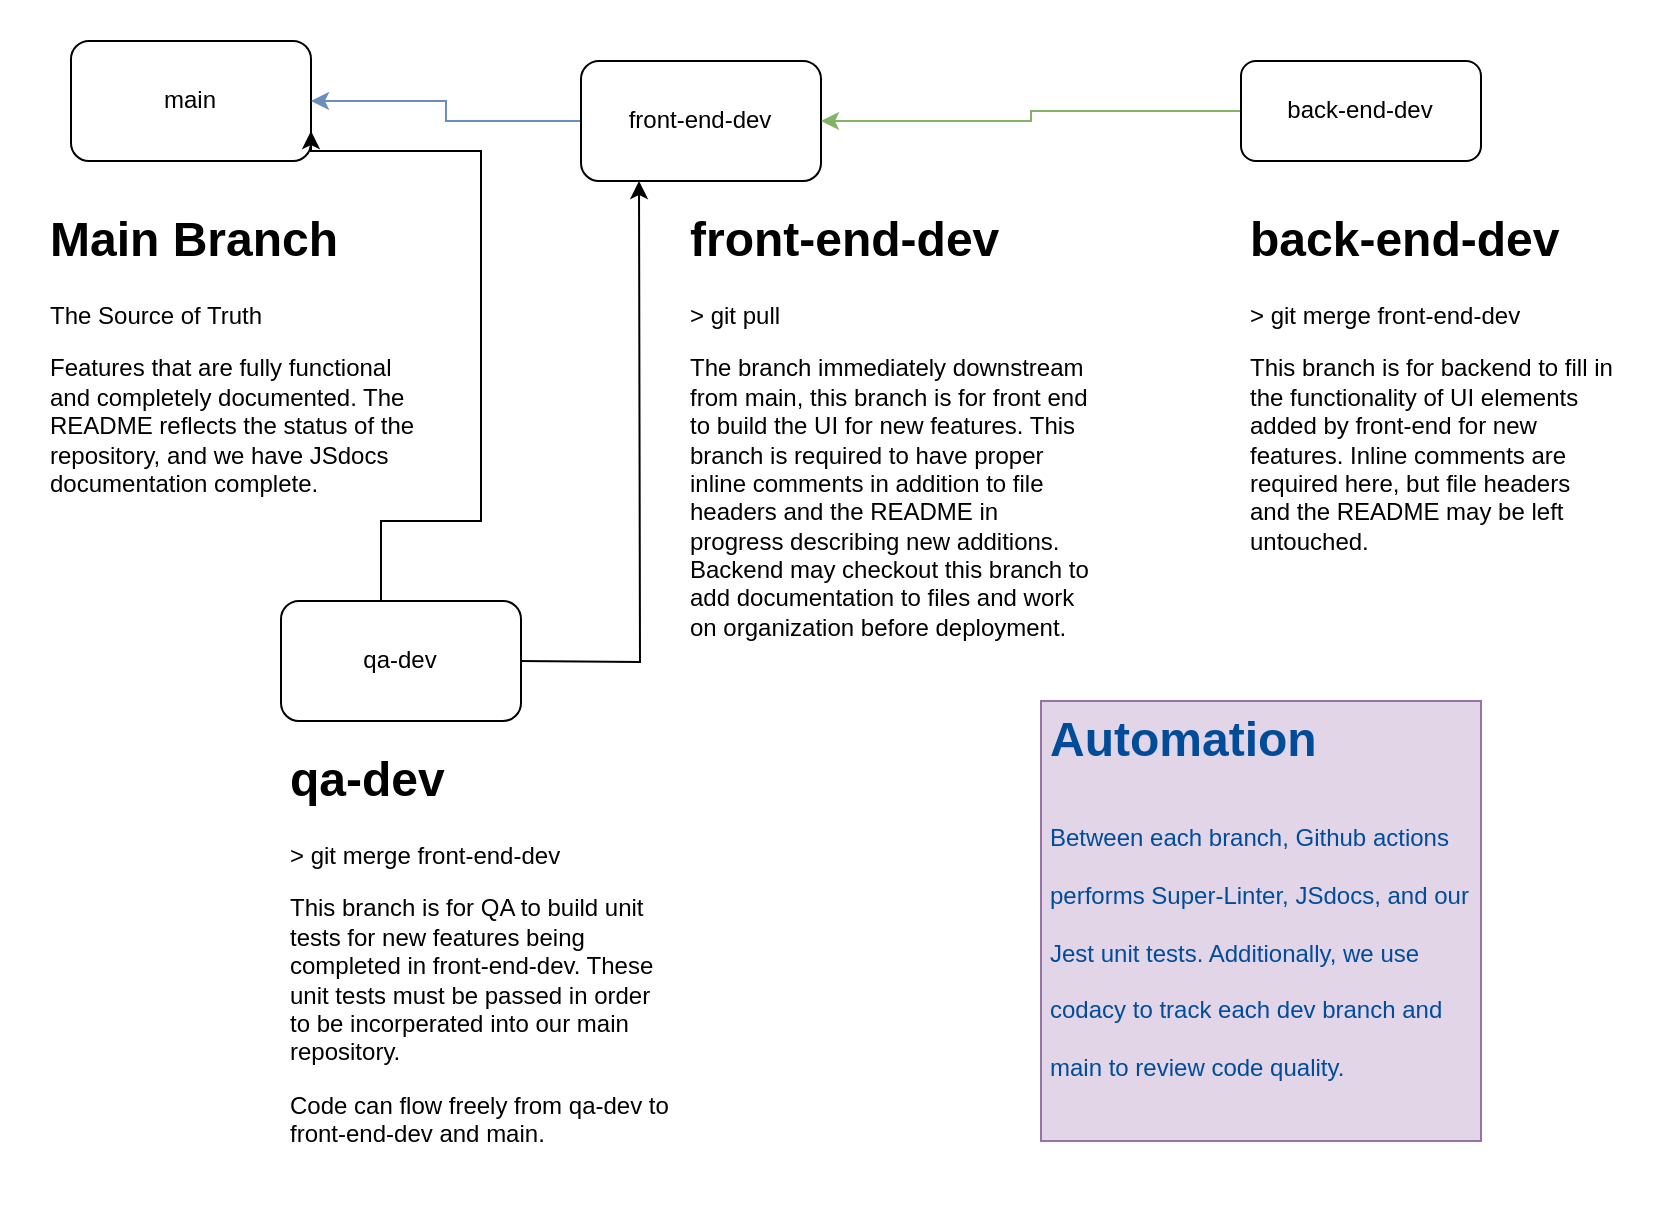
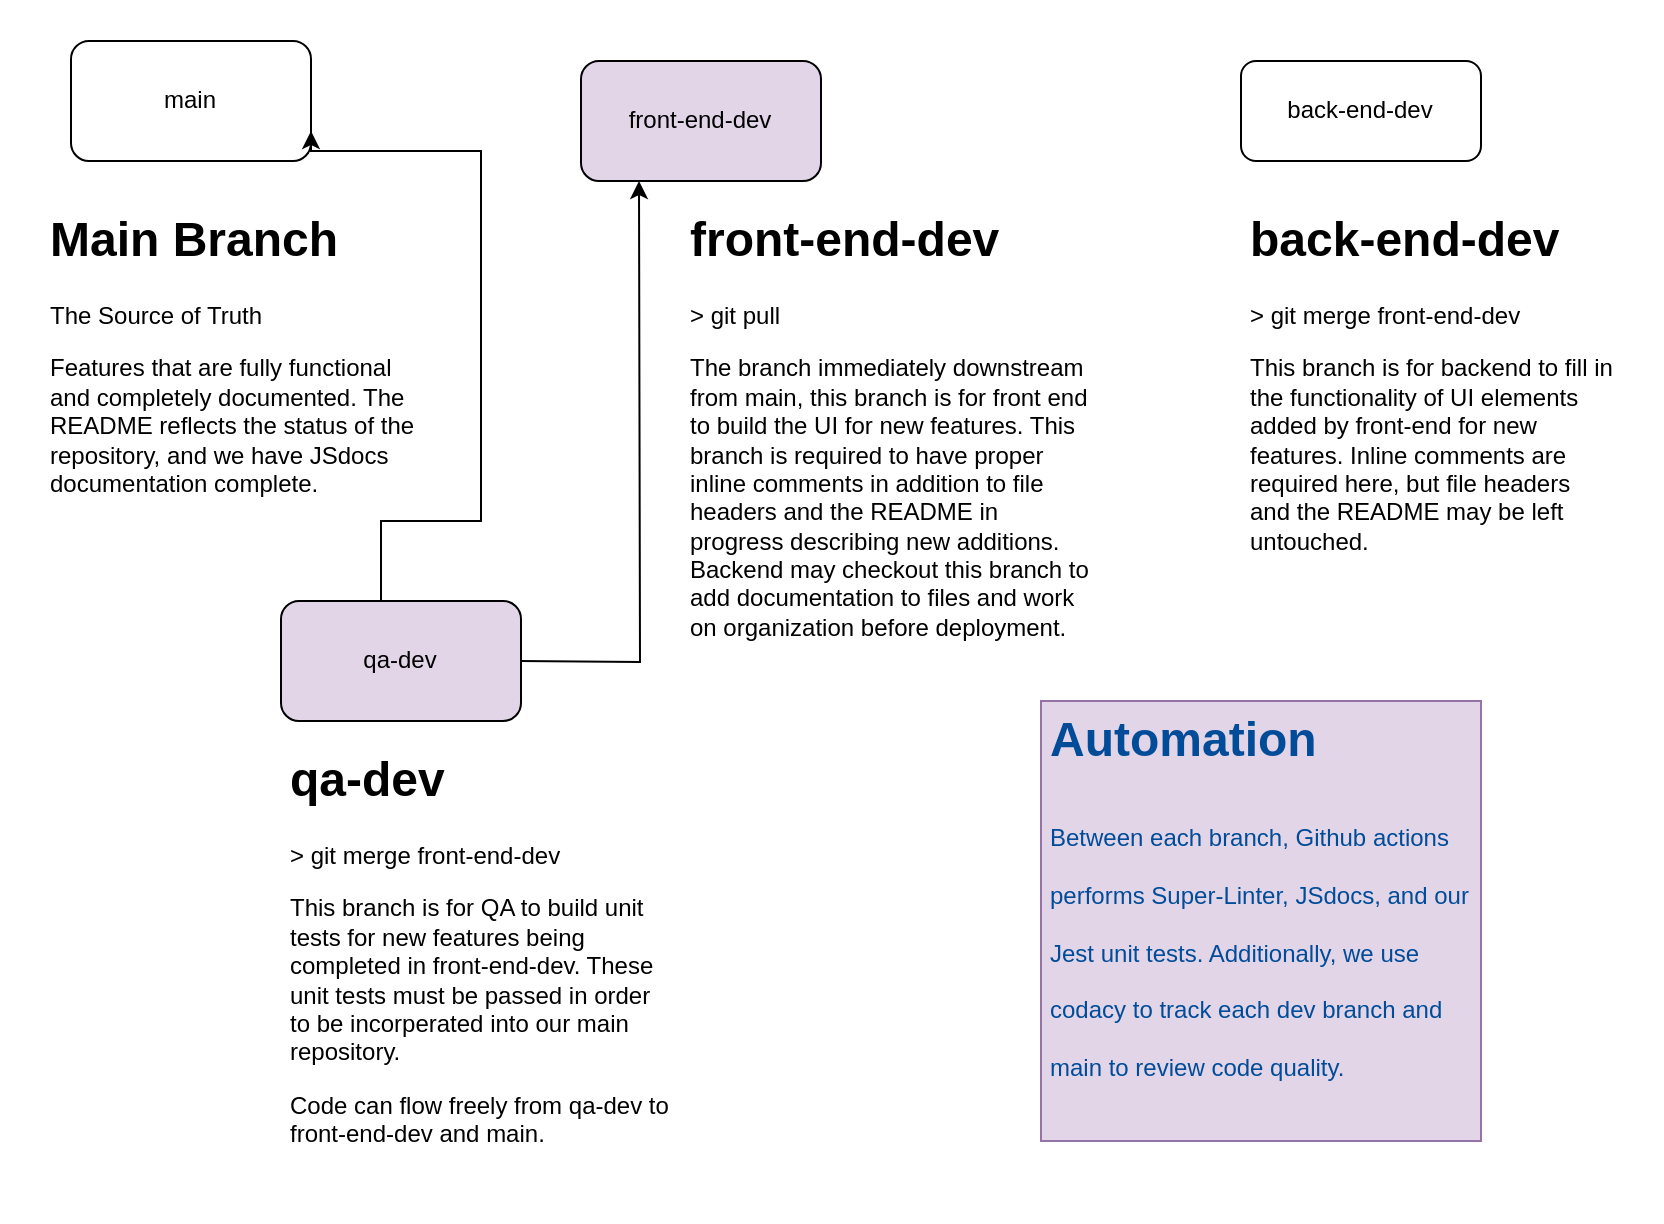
edge "back-end-dev" -> "front-end-dev": removed
edge "front-end-dev" -> "main": removed
node "front-end-dev": fillcolor #ffffff -> #e1d5e7
node "qa-dev": fillcolor #ffffff -> #e1d5e7
